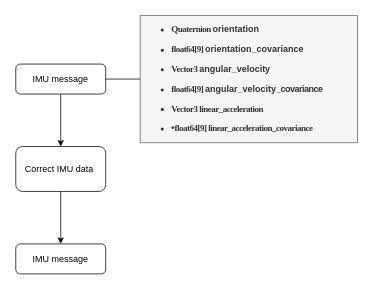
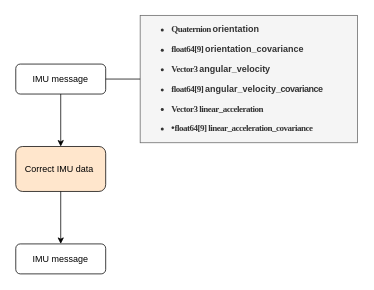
node "Correct IMU data": fillcolor #ffffff -> #ffe6cc
